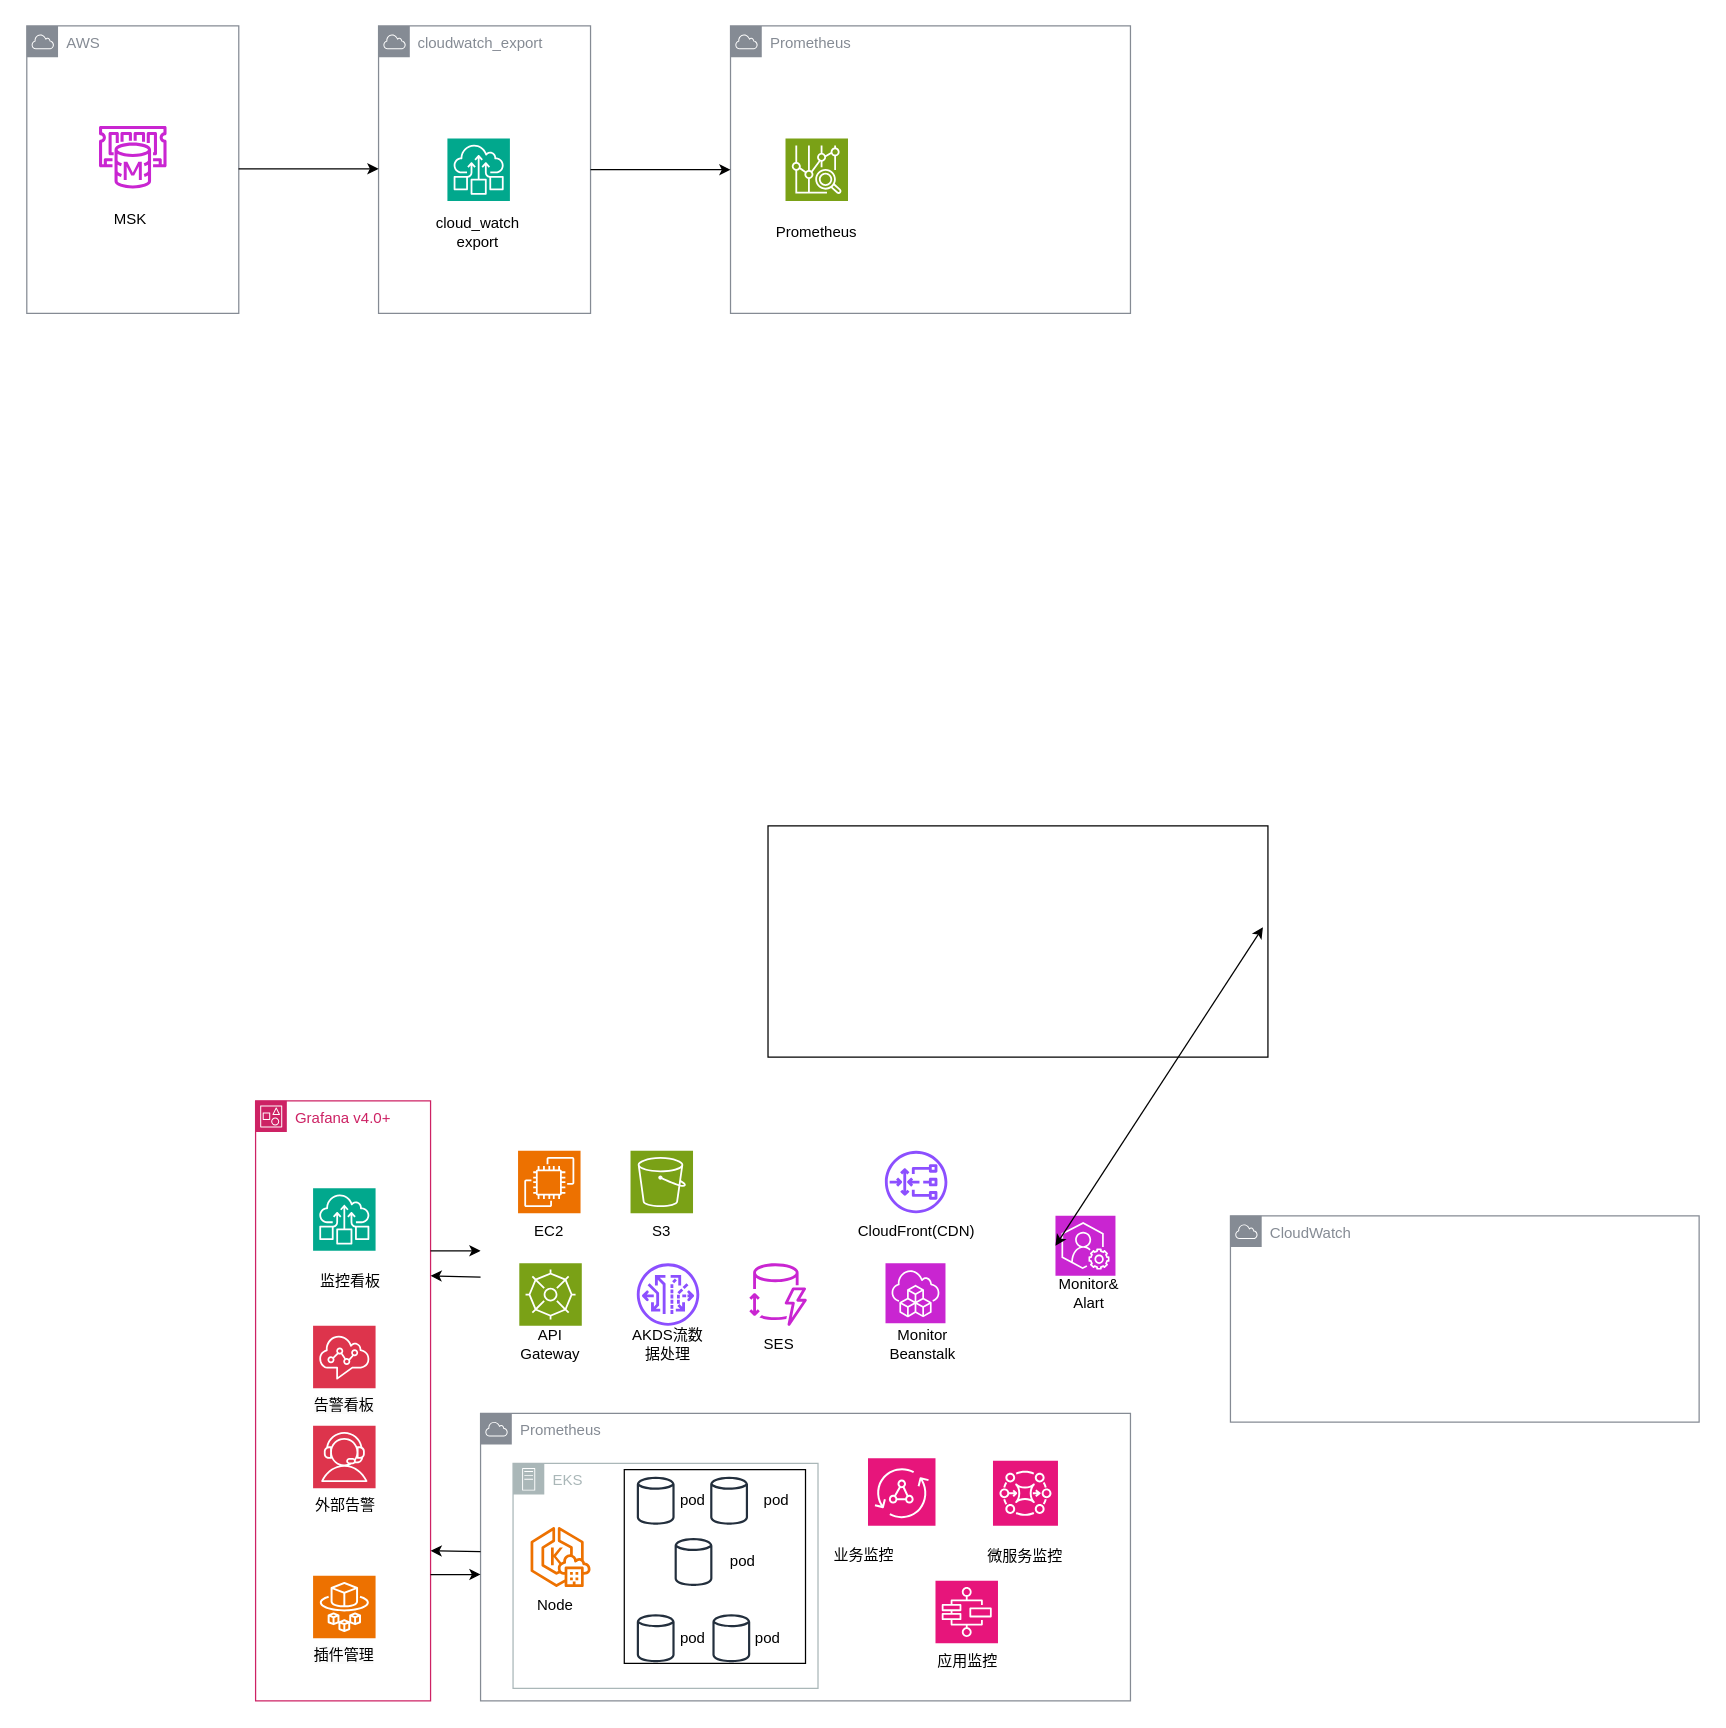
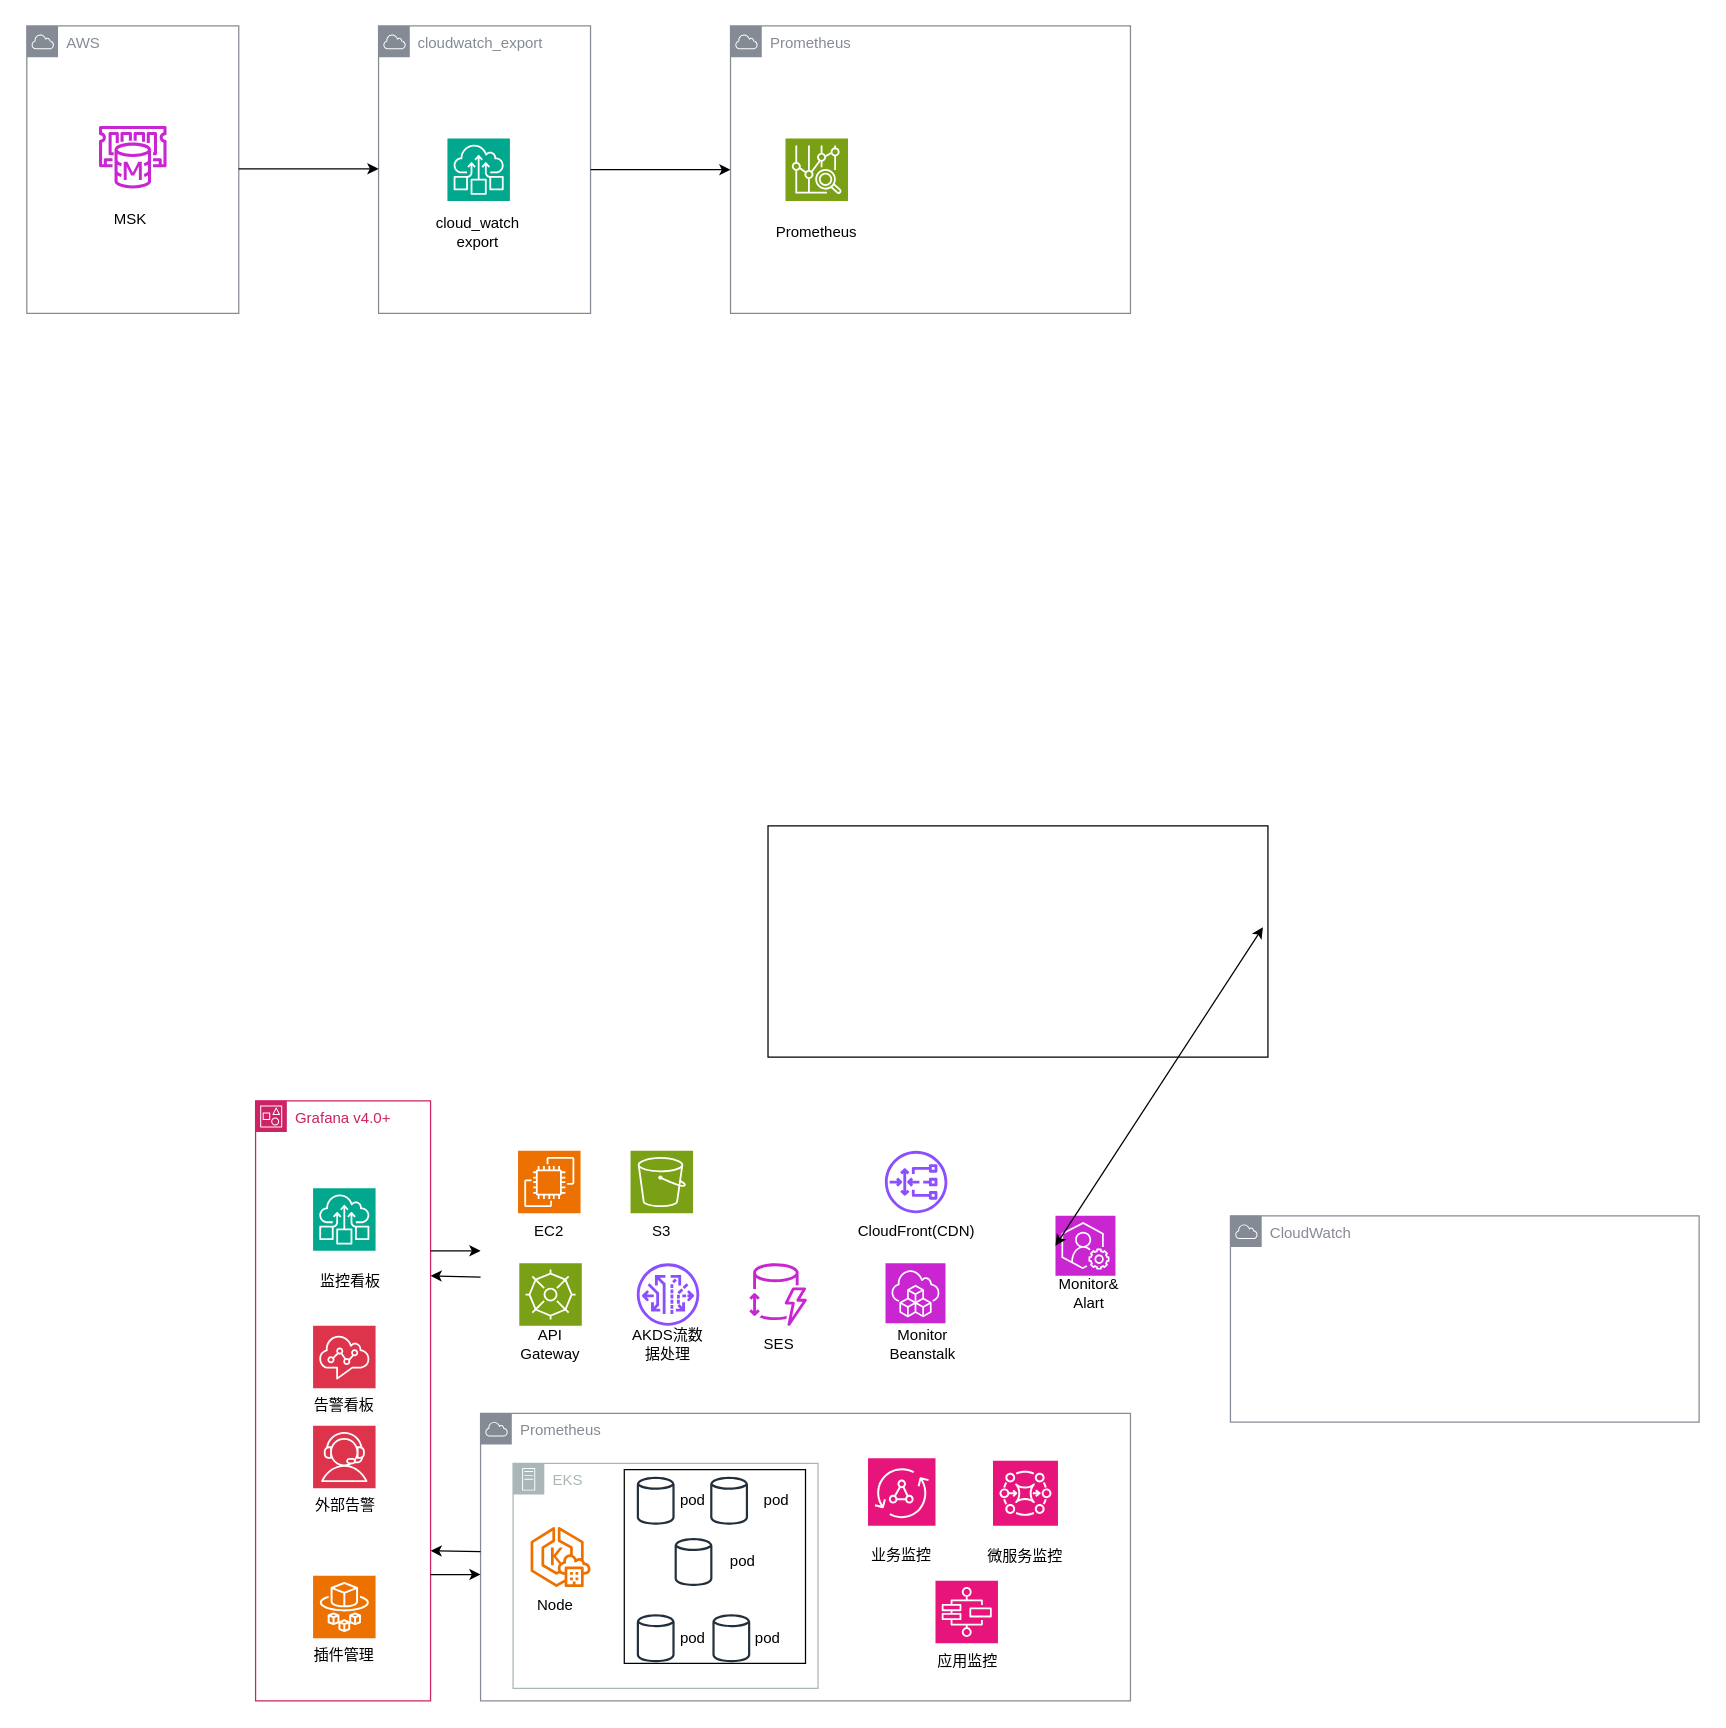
node "业务监控": moved (864, 1556) -> (902, 1556)
